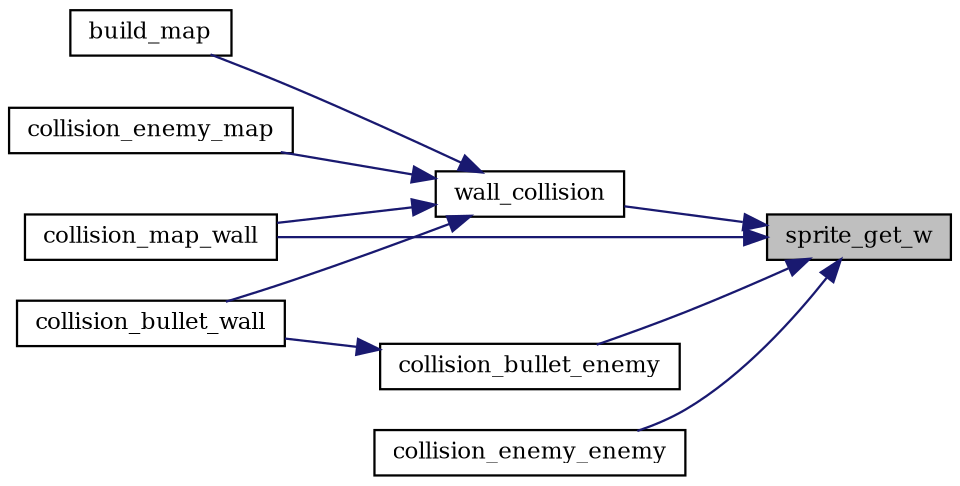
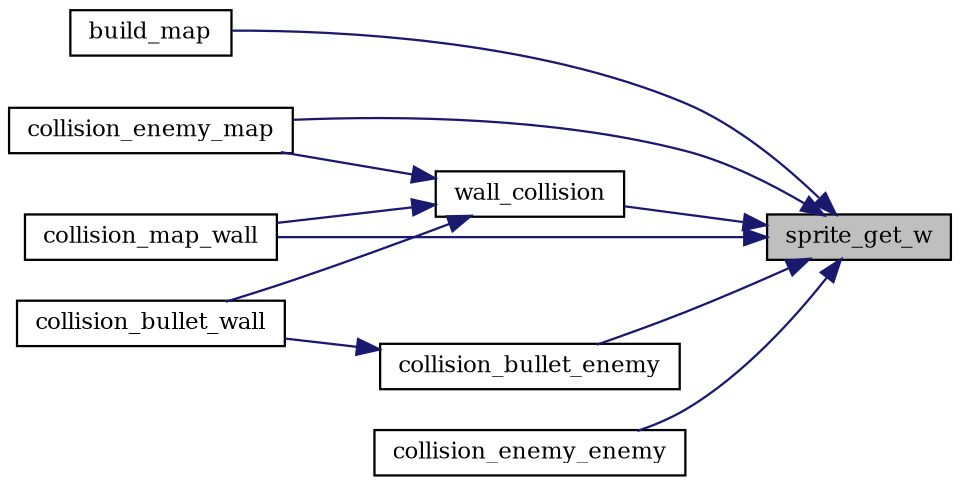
edge "build_map" -> "wall_collision": now "build_map" -> "sprite_get_w"
edge "collision_enemy_map" -> "sprite_get_w": added
